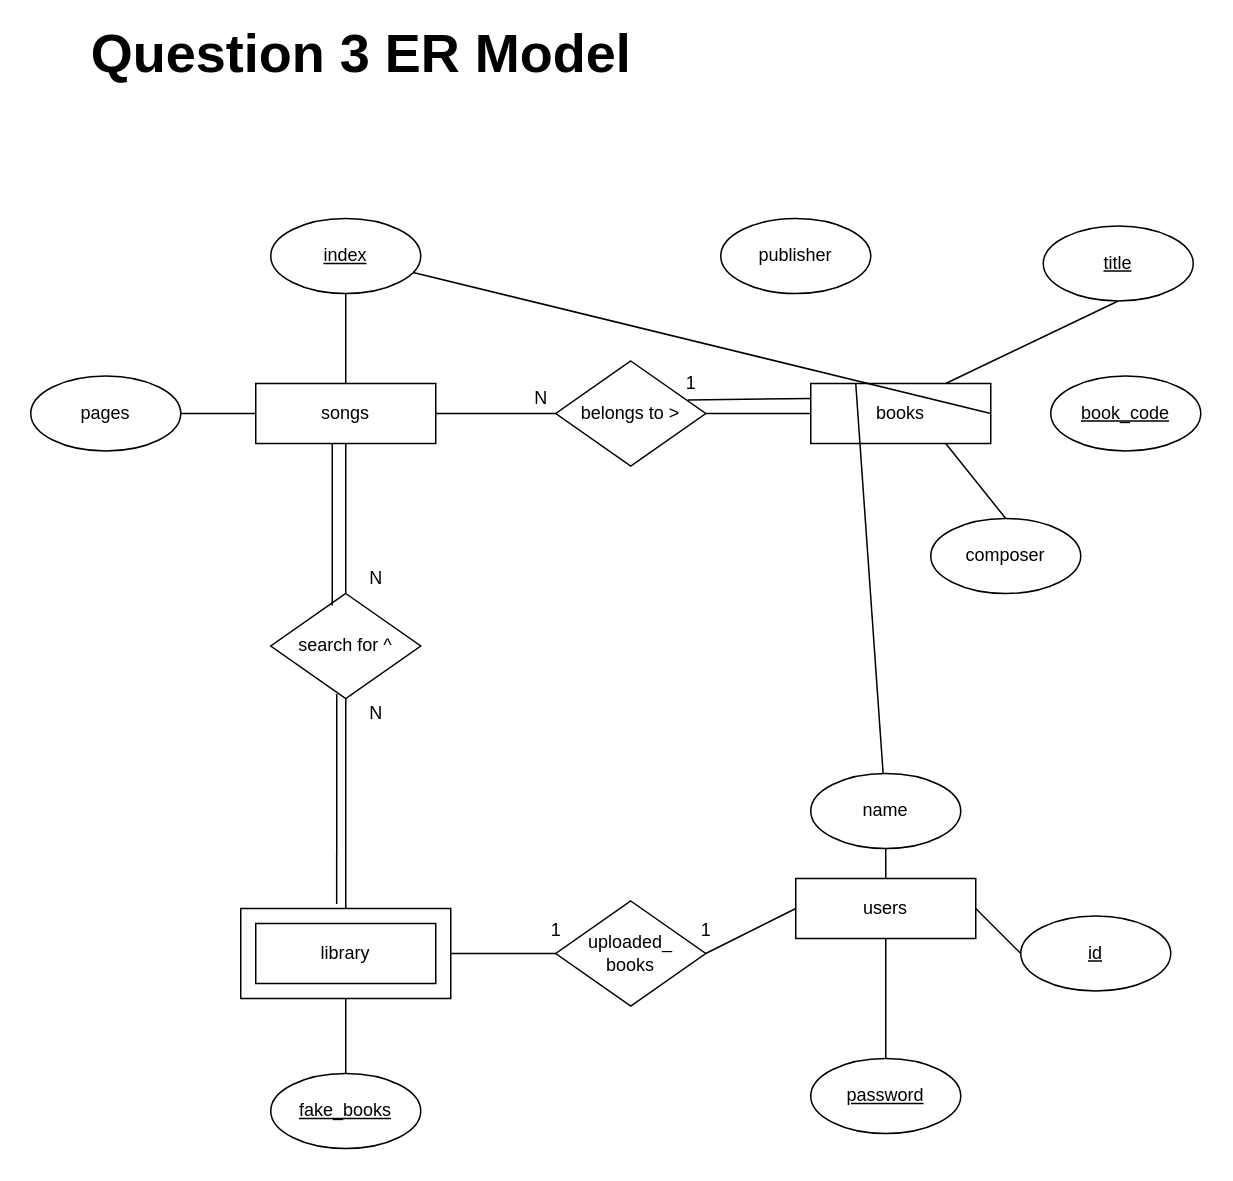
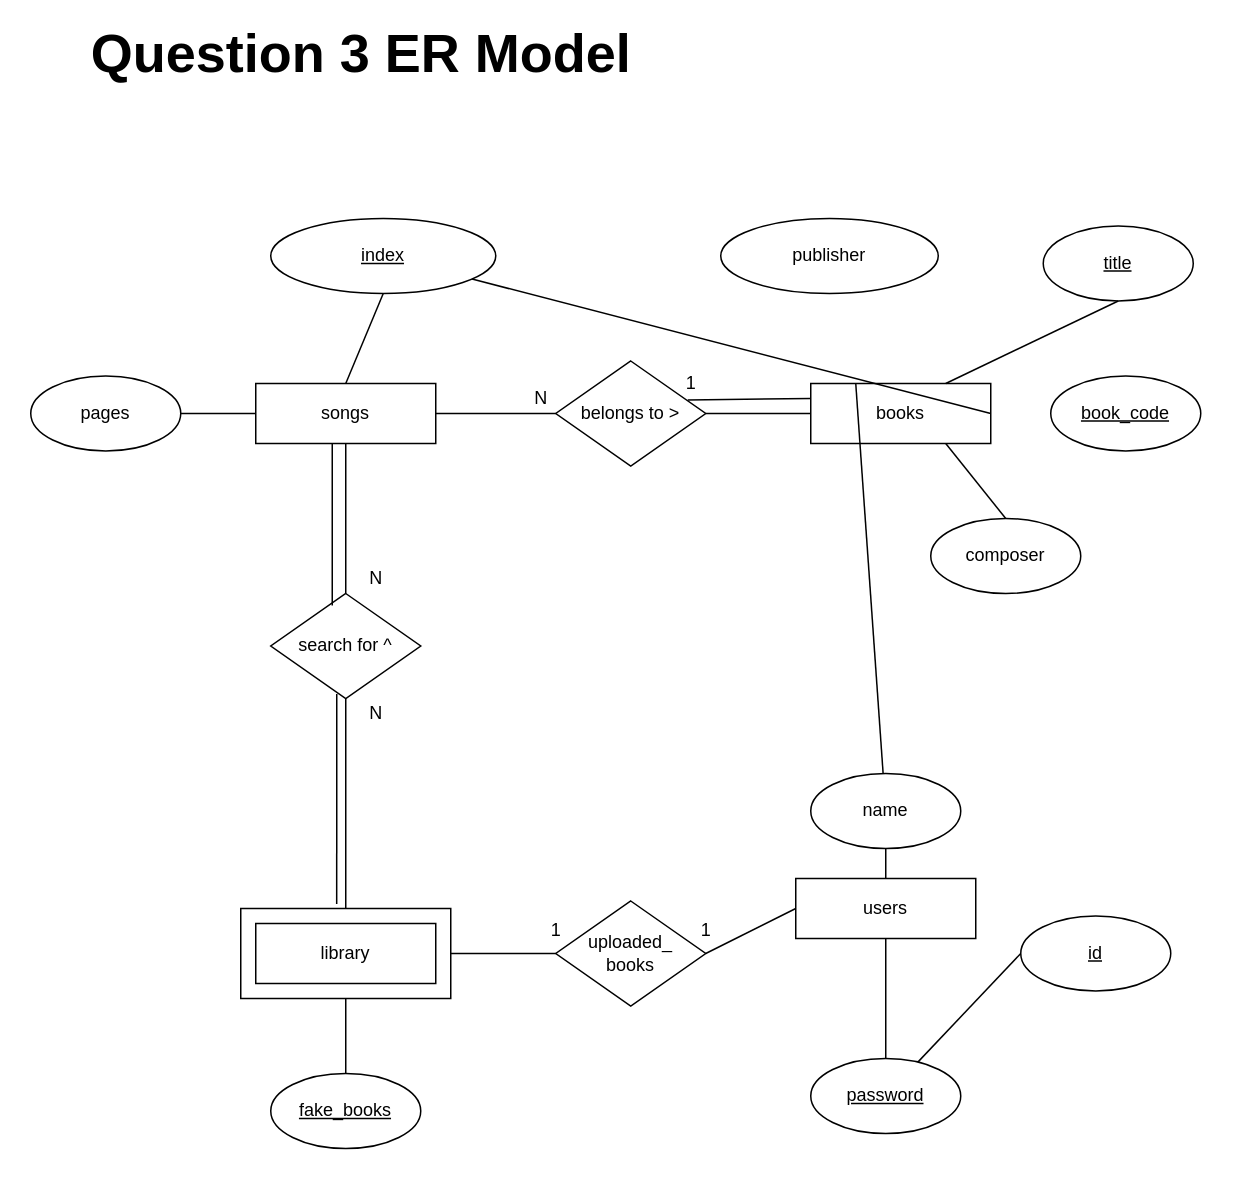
node "index": size 150x75 -> 225x75
node "publisher": size 150x75 -> 218x75
edge "users" -- "id": now "password" -- "id"
